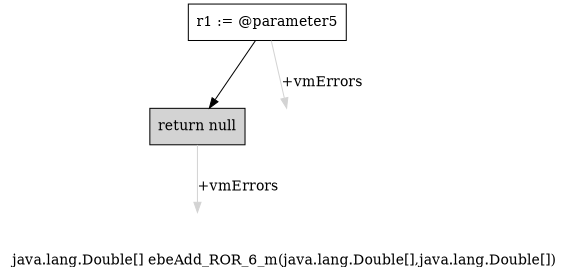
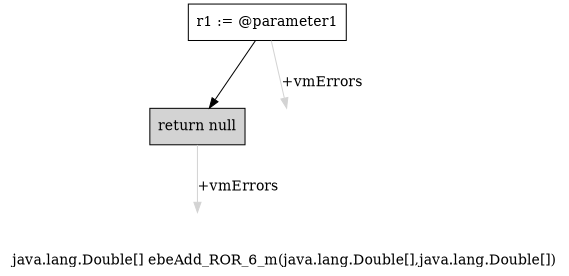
node "r1 := @parameter5": label "r1 := @parameter5" -> "r1 := @parameter1"
